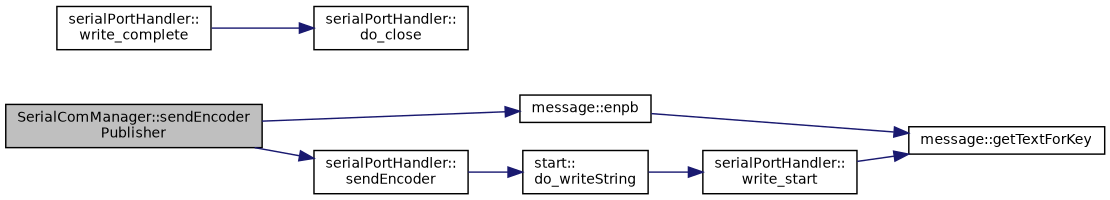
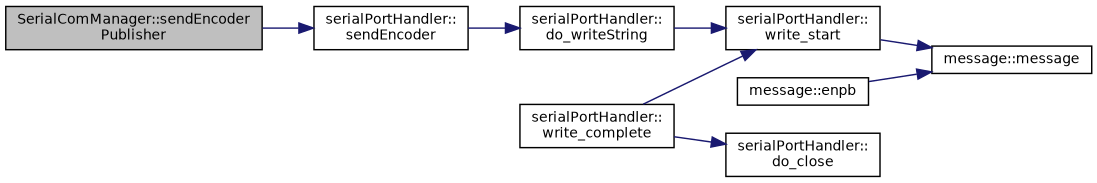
edge "serialPortHandler:: write_complete" -> "serialPortHandler:: write_start": added
edge "SerialComManager::sendEncoder Publisher" -> "message::enpb": removed
node "message::getTextForKey": label "message::getTextForKey" -> "message::message"
node "start:: do_writeString": label "start:: do_writeString" -> "serialPortHandler:: do_writeString"
